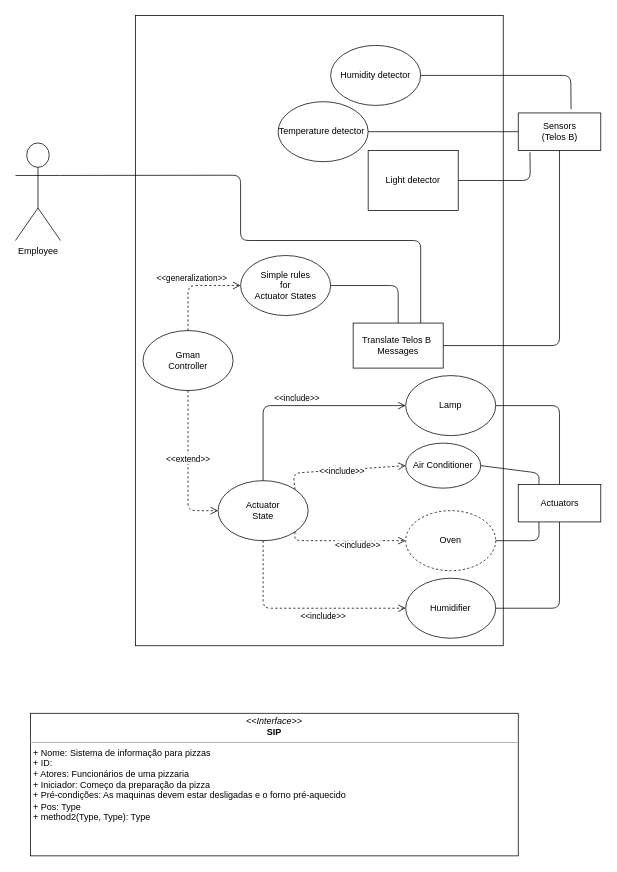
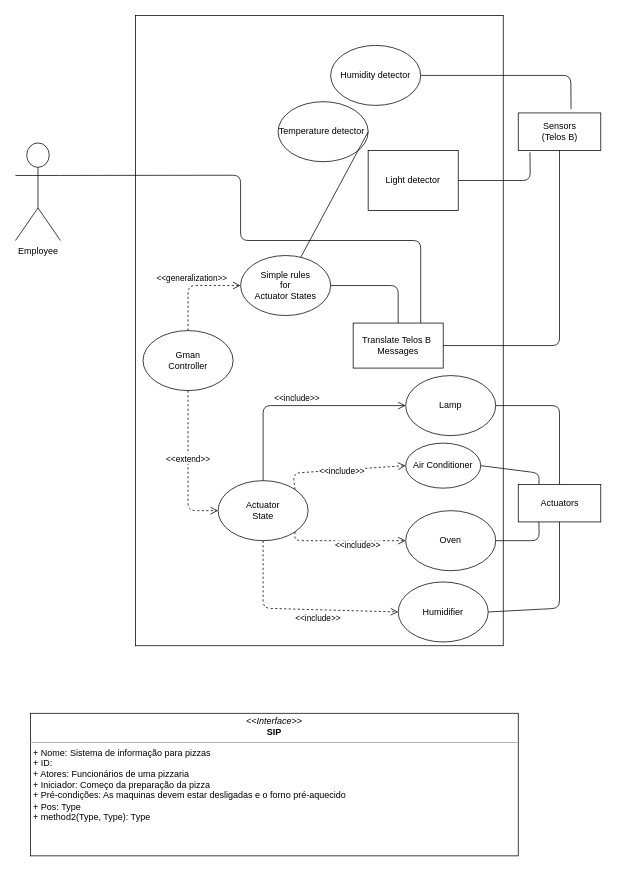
edge "Temperature detector" -- "Sensors (Telos B)": now "Temperature detector" -- "Simple rules for Actuator States"
node "Oven": style dashed -> solid
node "Humidifier": moved (450, 608) -> (443, 612)
